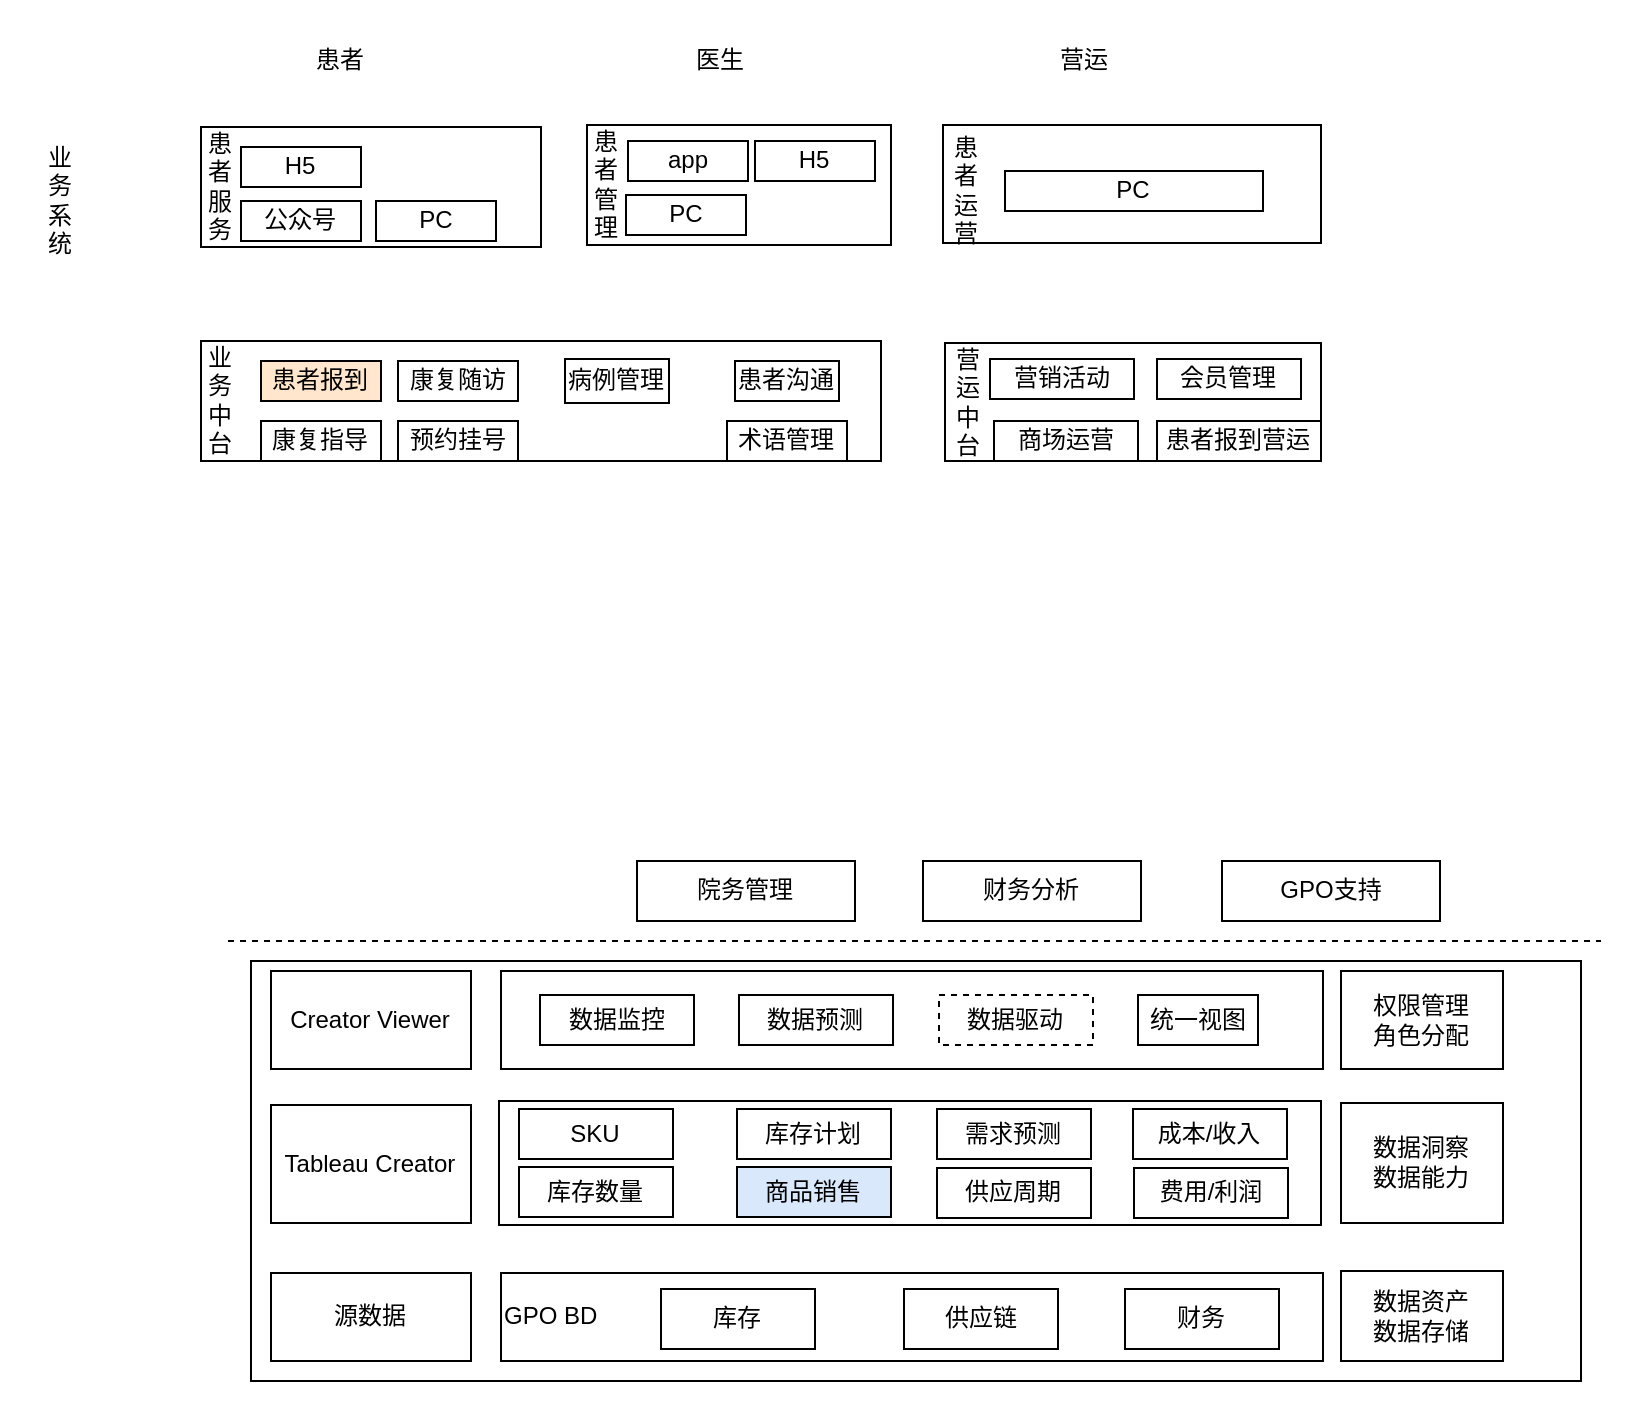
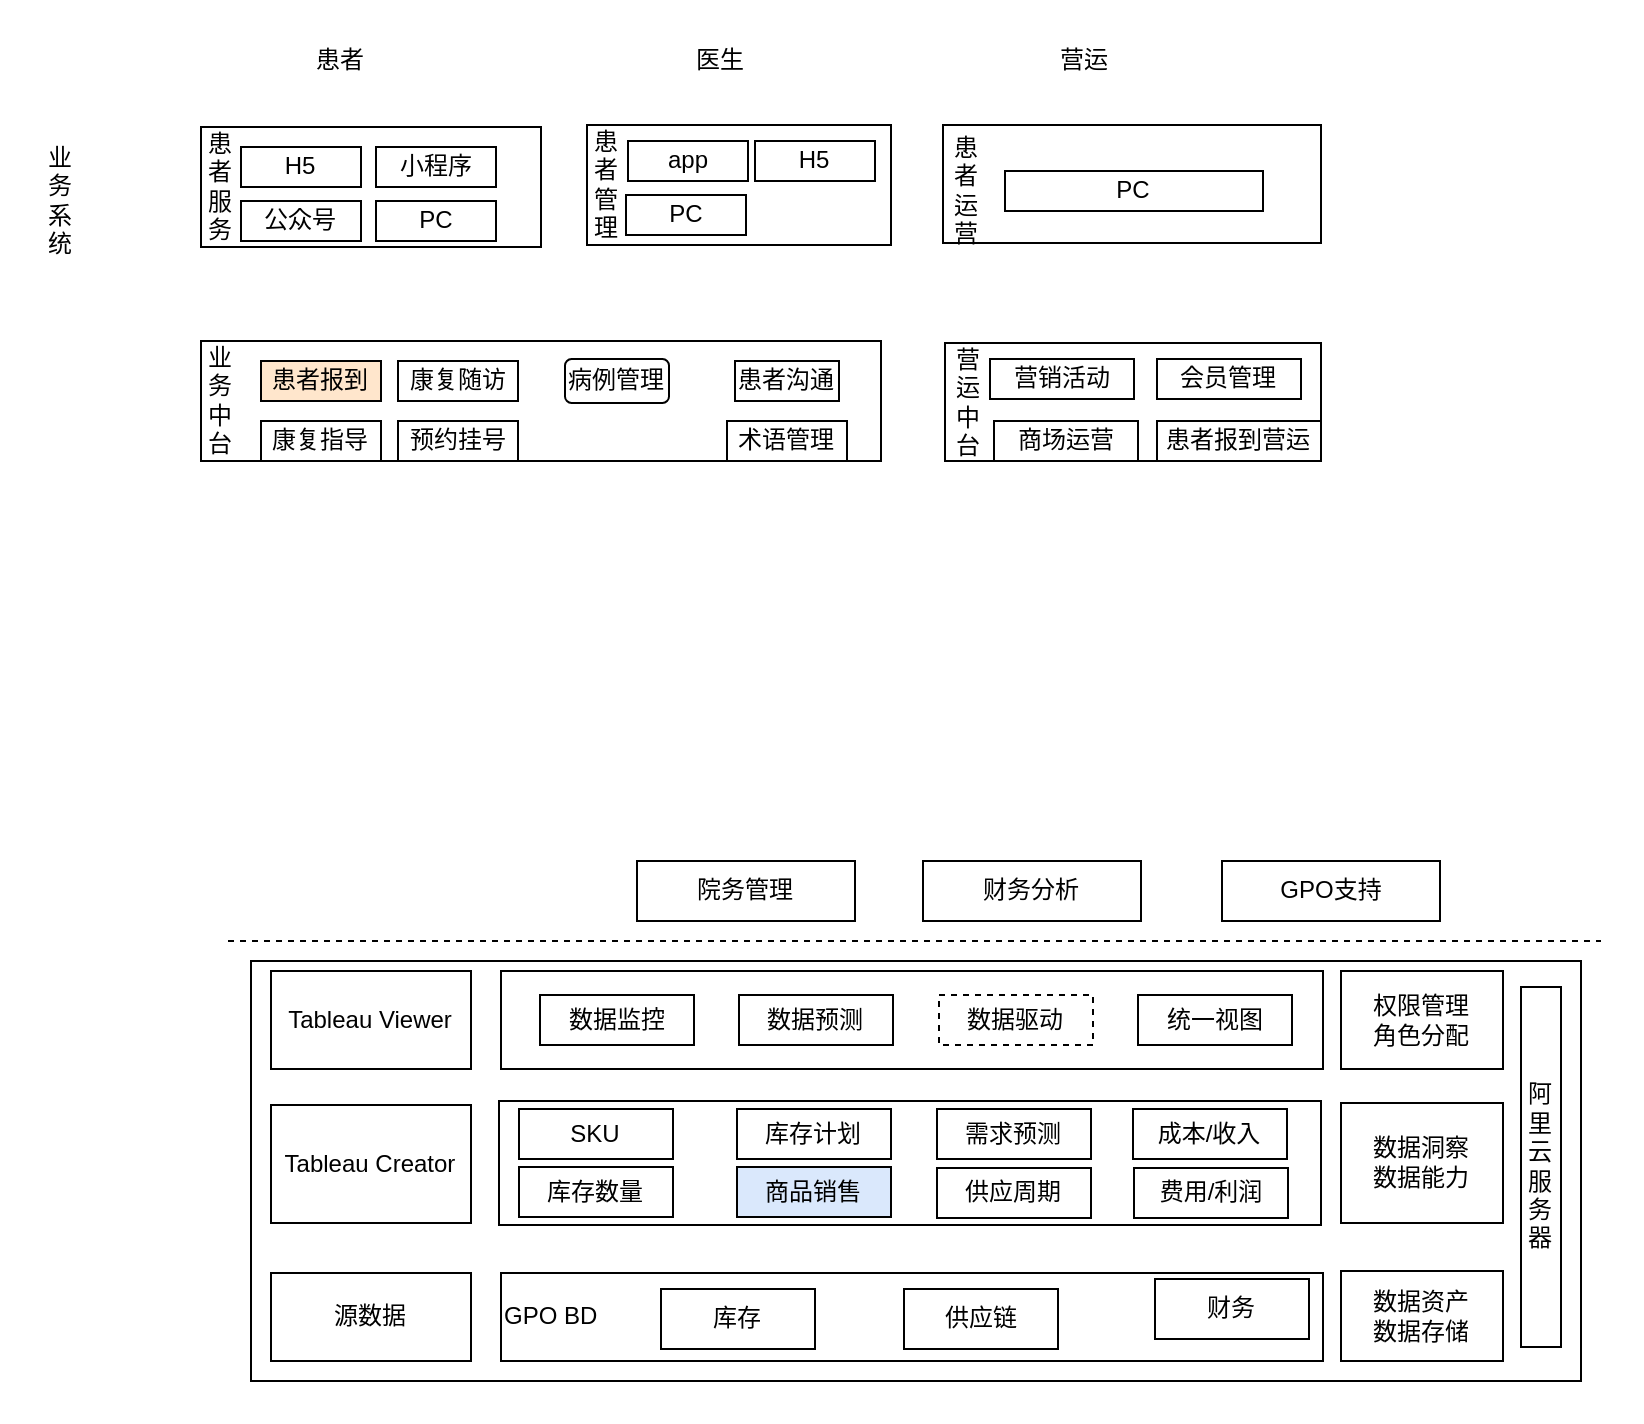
node "小程序": added
node "病例管理": shape rectangle -> rounded rectangle
node "统一视图": size 120x50 -> 154x50
node "Creator Viewer": label "Creator Viewer" -> "Tableau Viewer"
node "阿里云服务器": added
node "财务": moved (1202, 1319) -> (1232, 1309)
